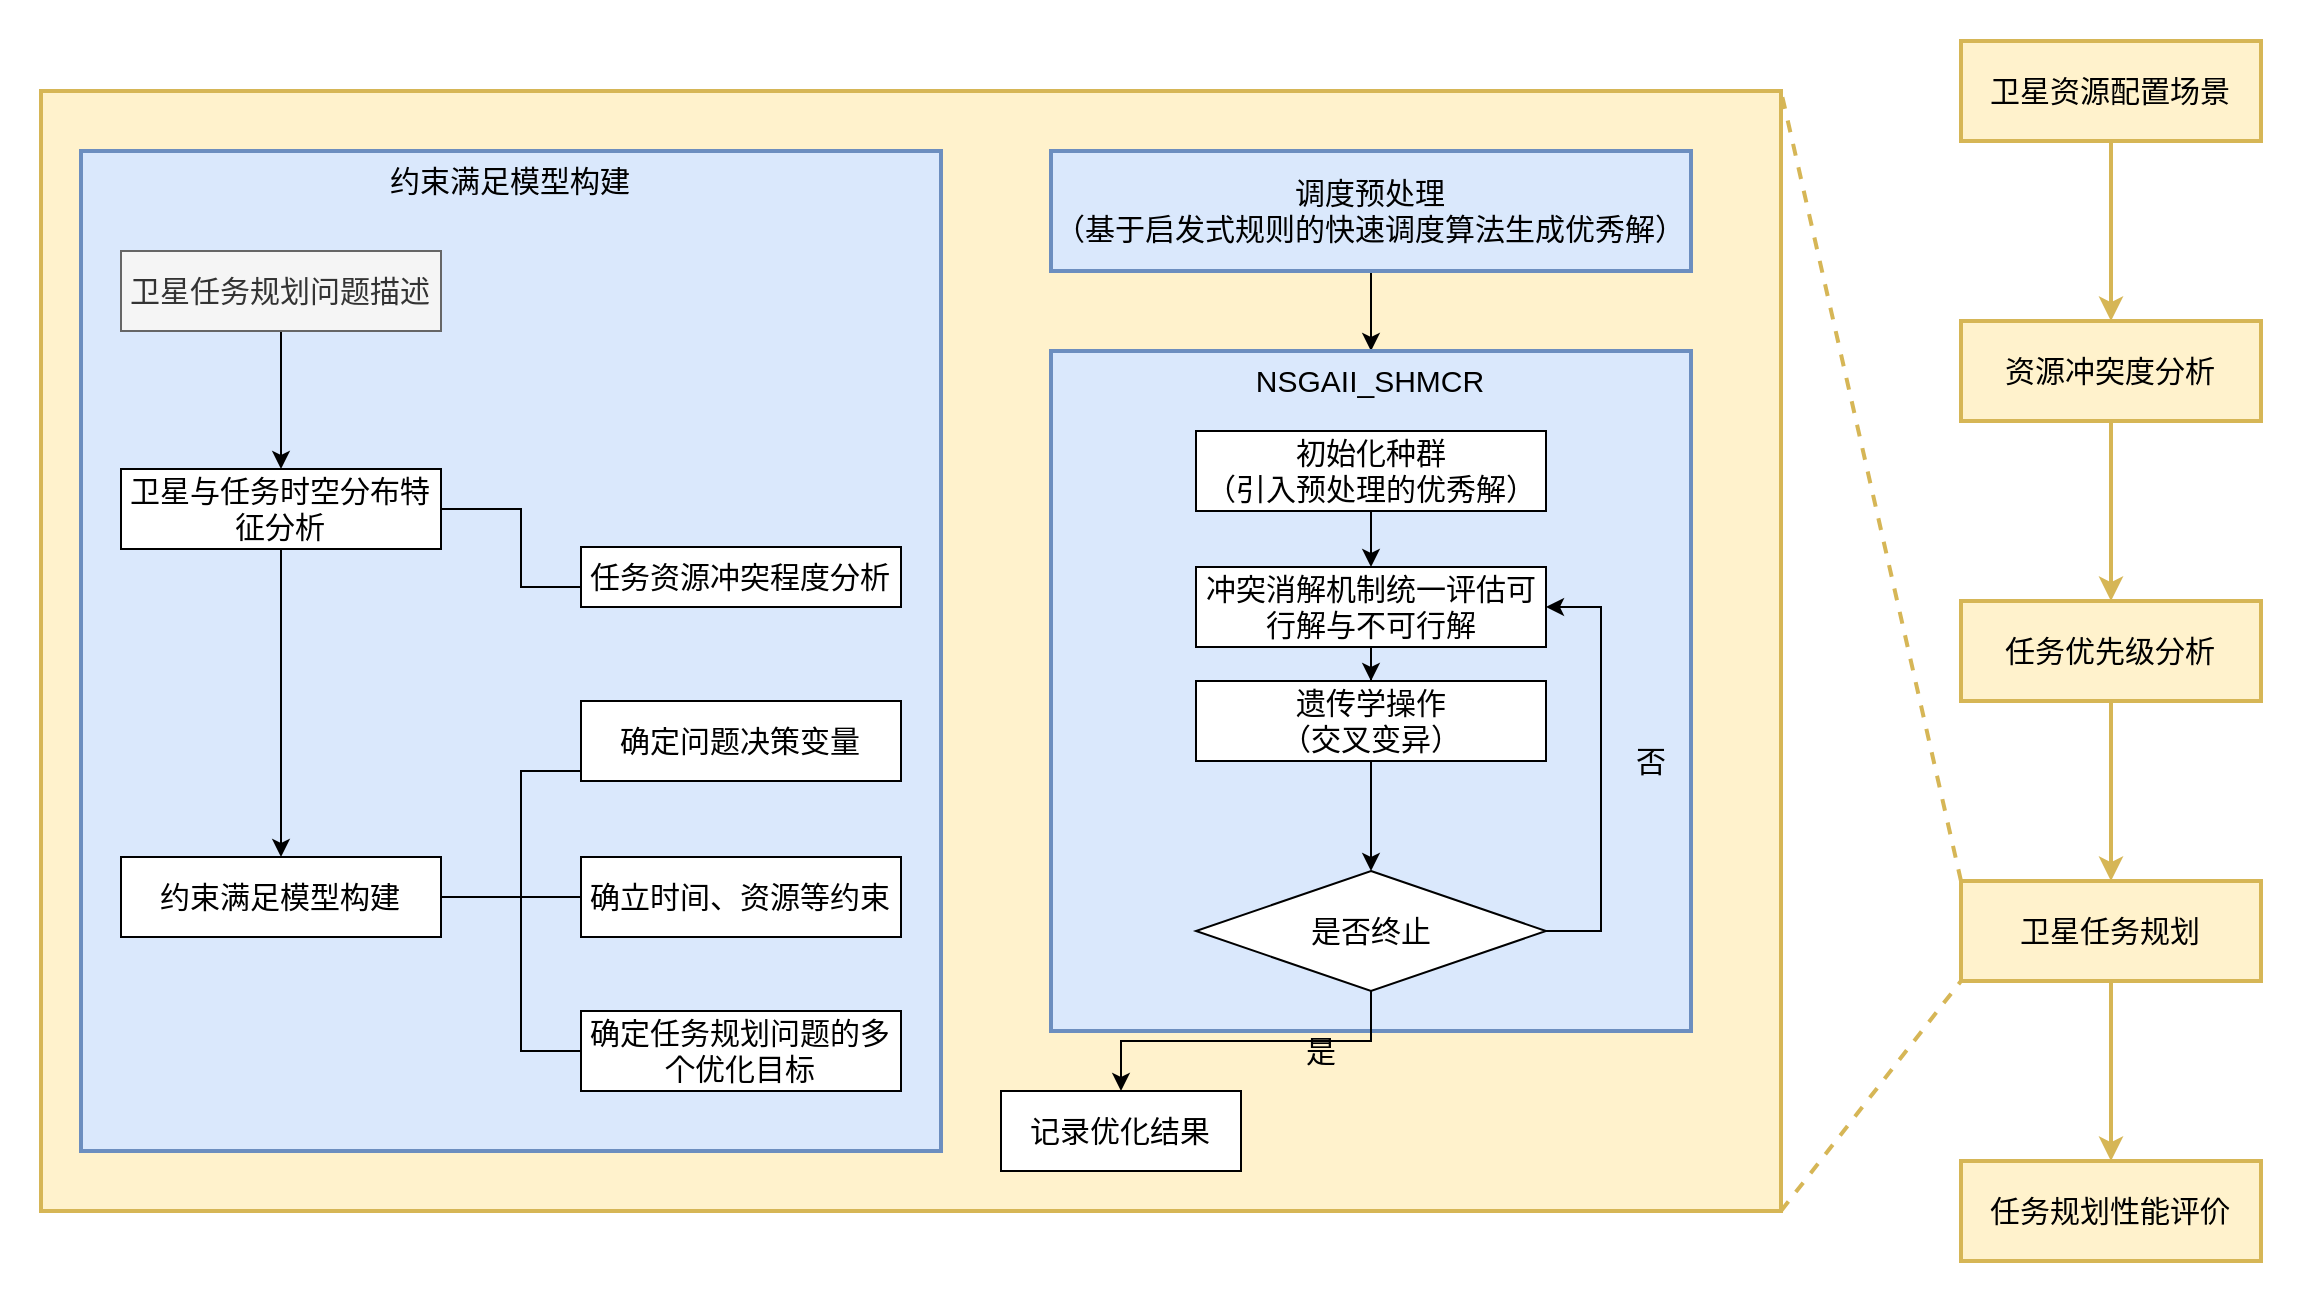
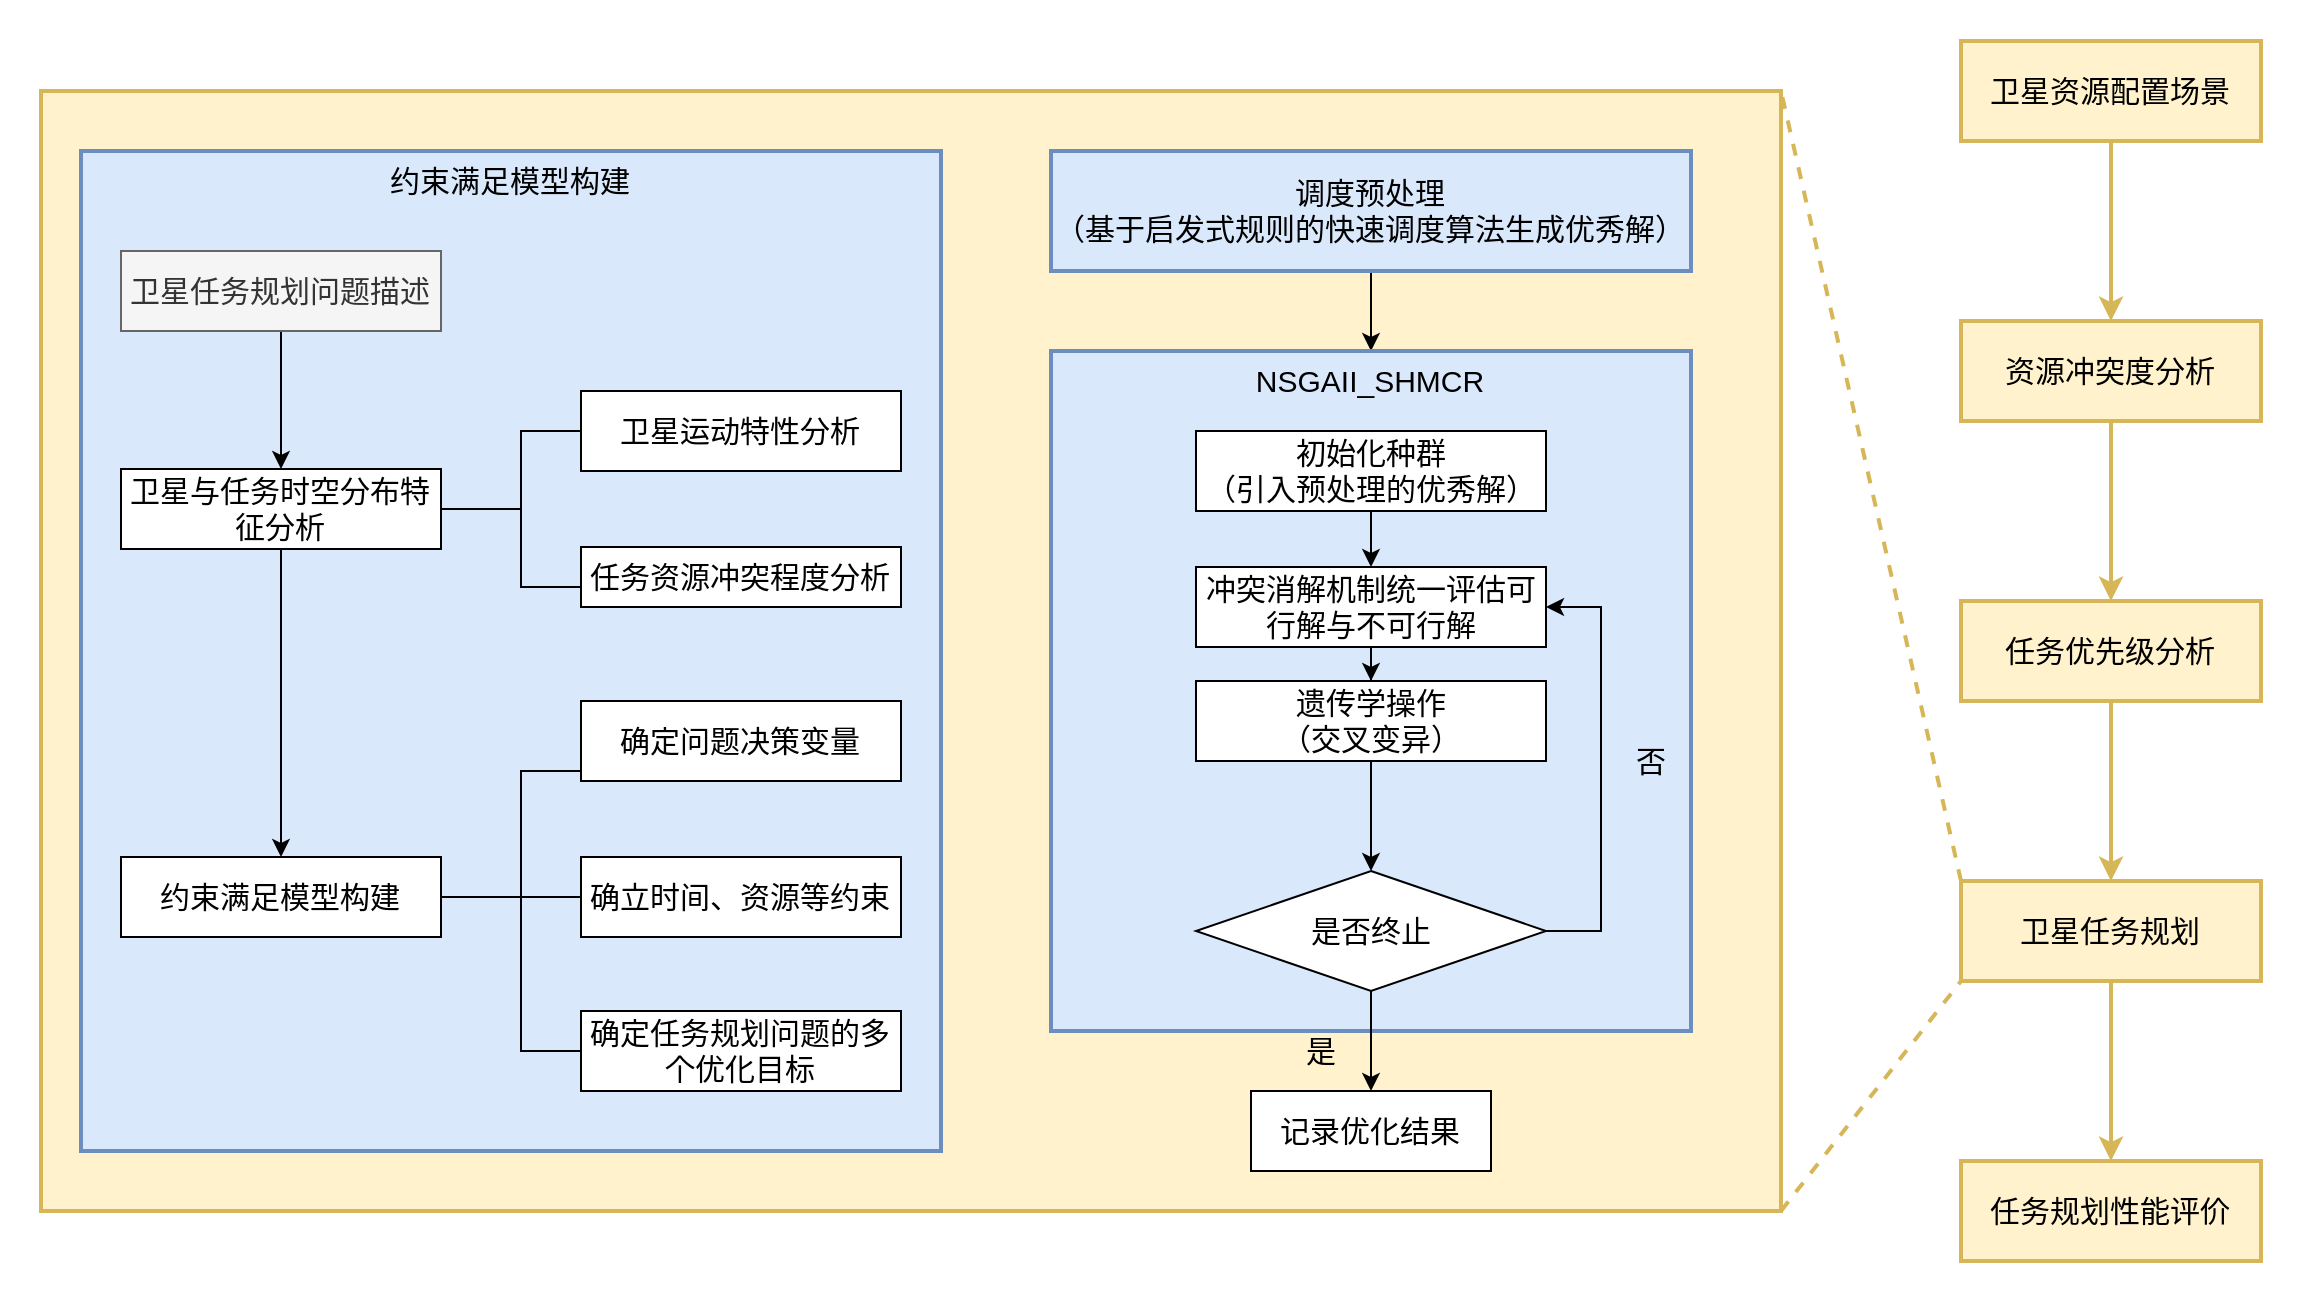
node "卫星运动特性分析": added
edge "卫星运动特性分析" -- "卫星与任务时空分布特征分析": added
node "记录优化结果": moved (1121, 1131) -> (1371, 1131)
